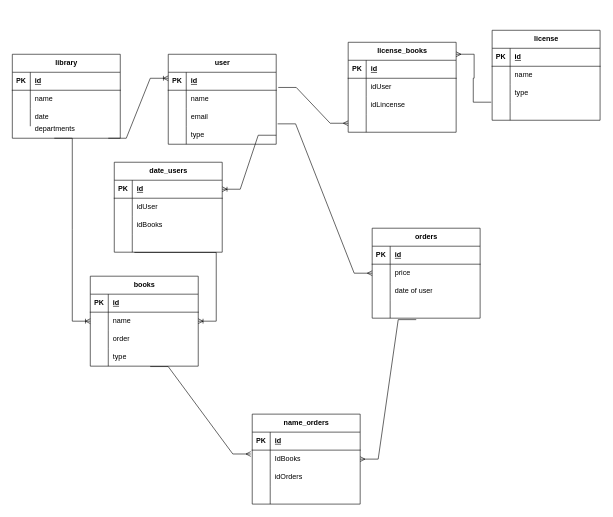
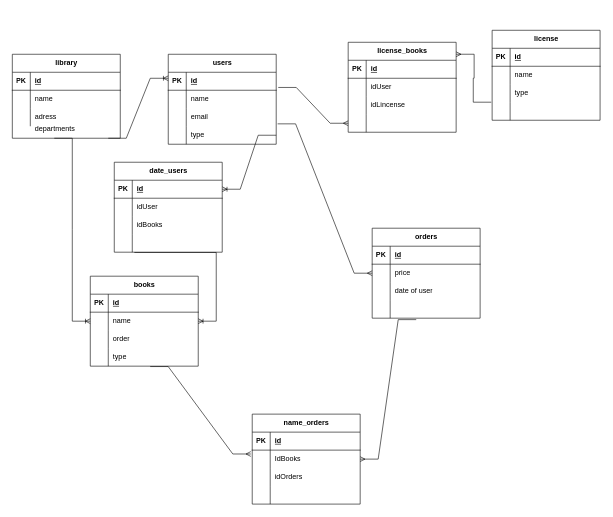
node "user": label "user" -> "users"
node "date": label "date" -> "adress"
